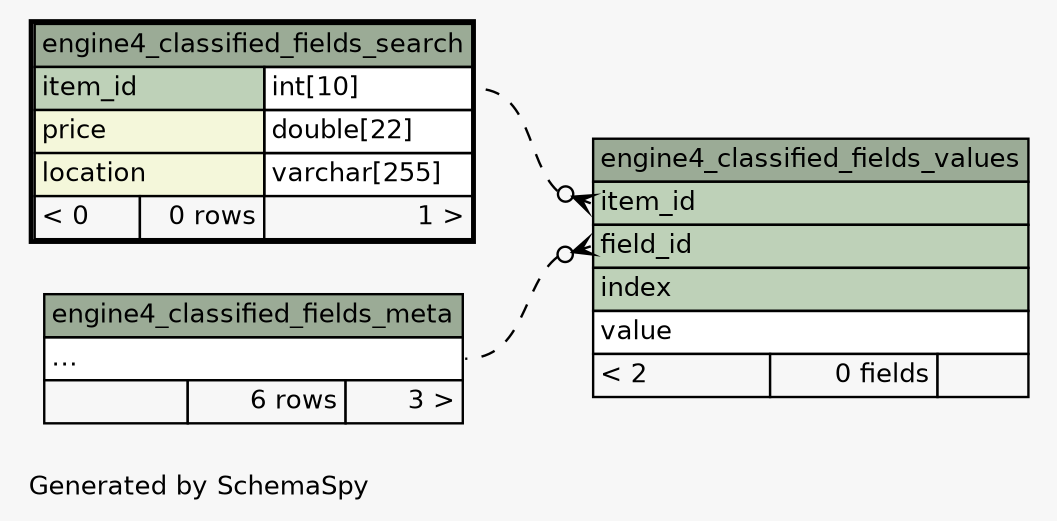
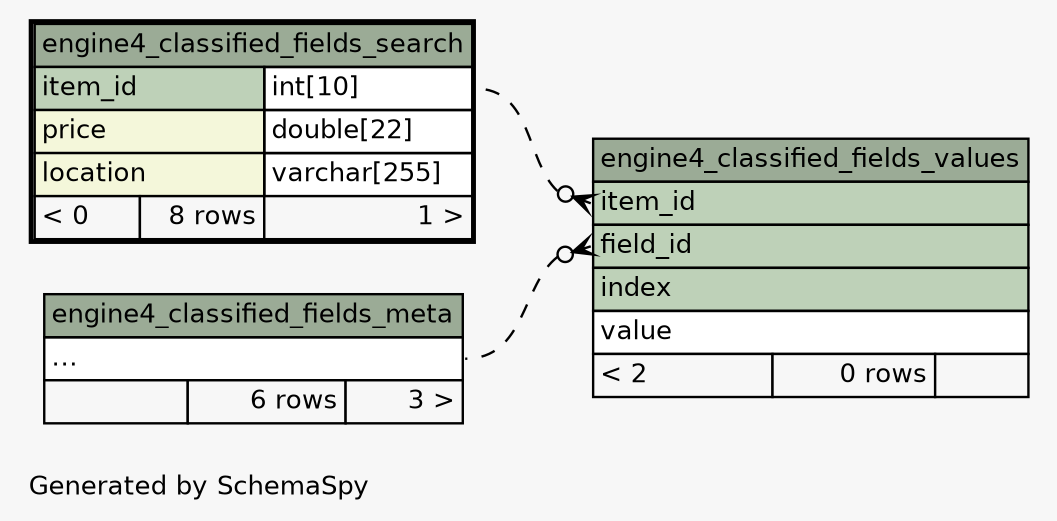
node "engine4_classified_fields_search": text "0 rows" -> "8 rows"
node "engine4_classified_fields_values": text "0 fields" -> "0 rows"
